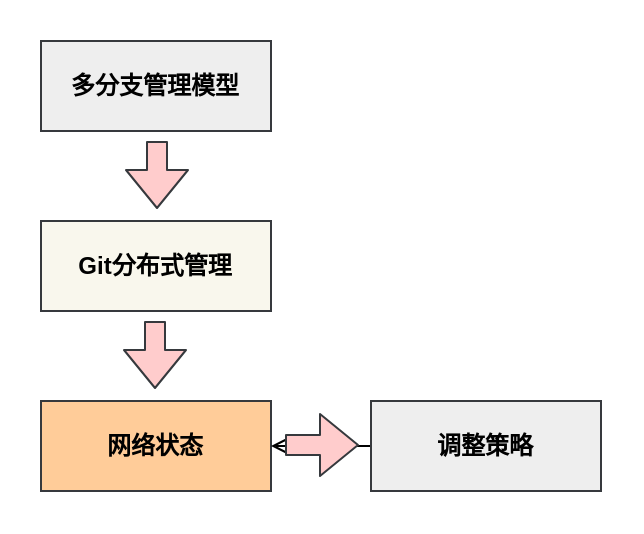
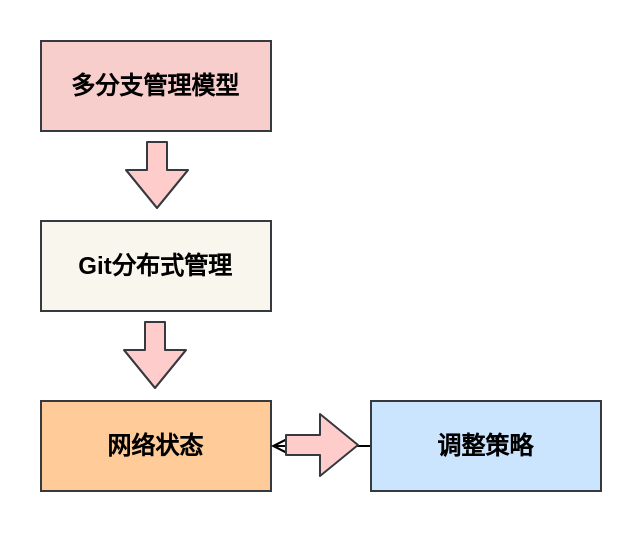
node "多分支管理模型": fillcolor #eeeeee -> #f8cecc
node "调整策略": fillcolor #eeeeee -> #cce5ff
